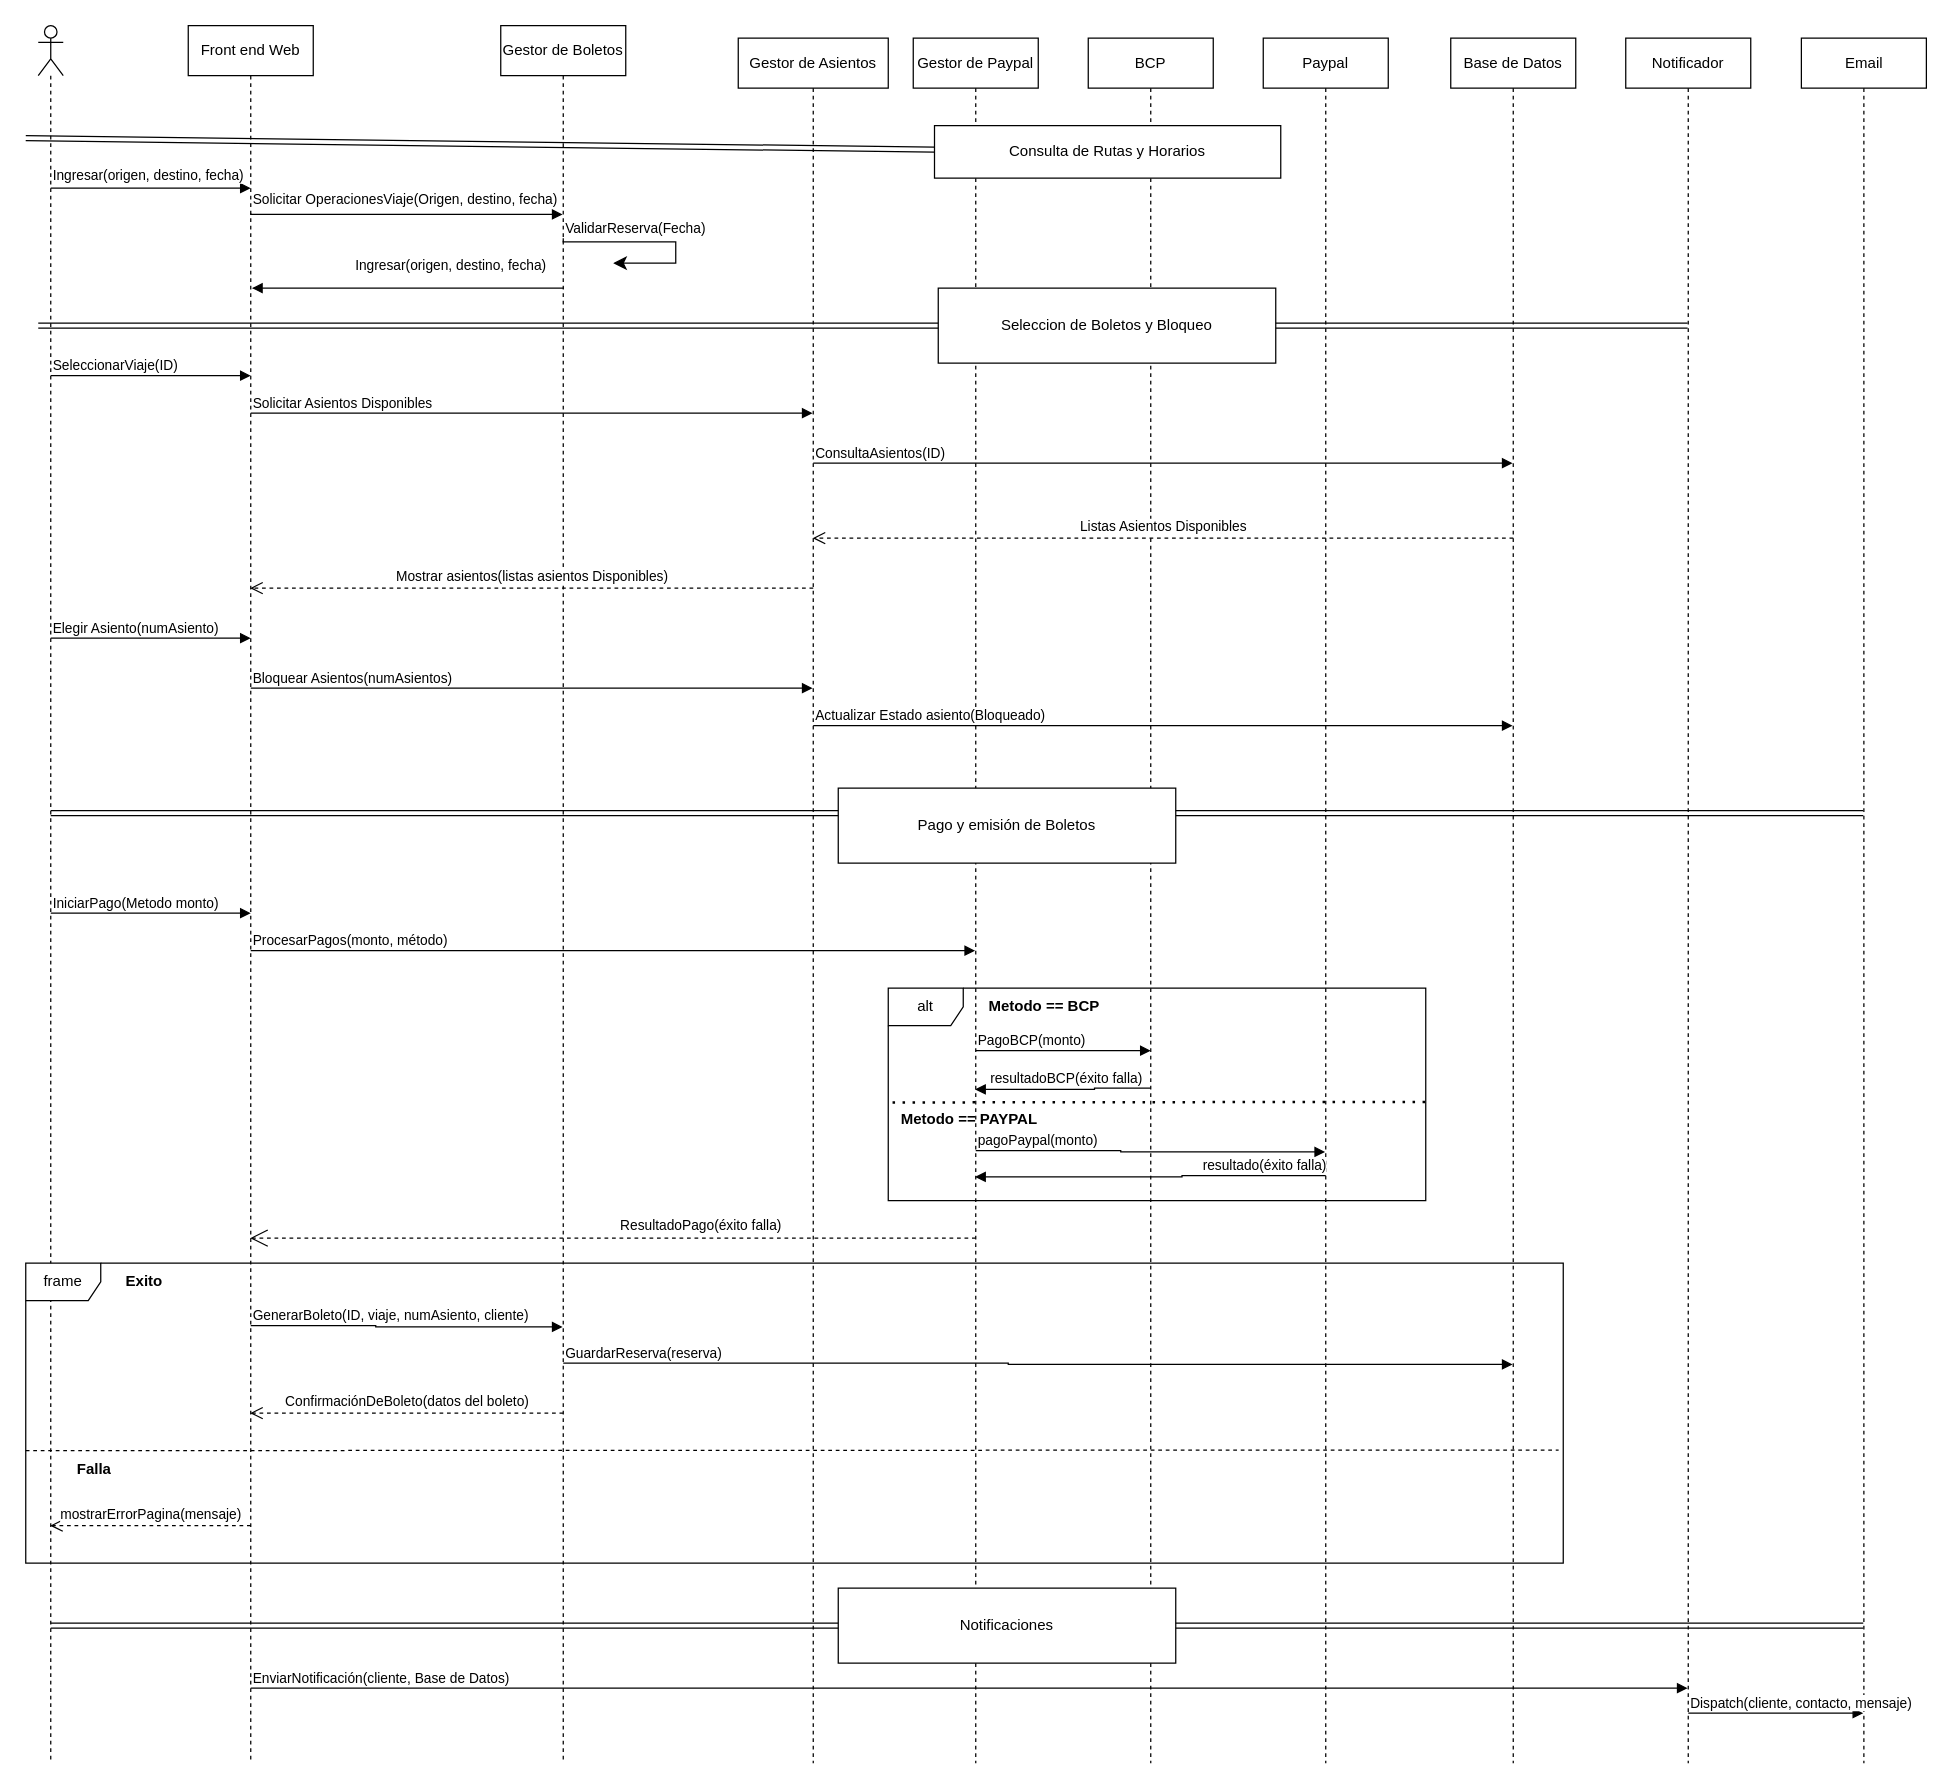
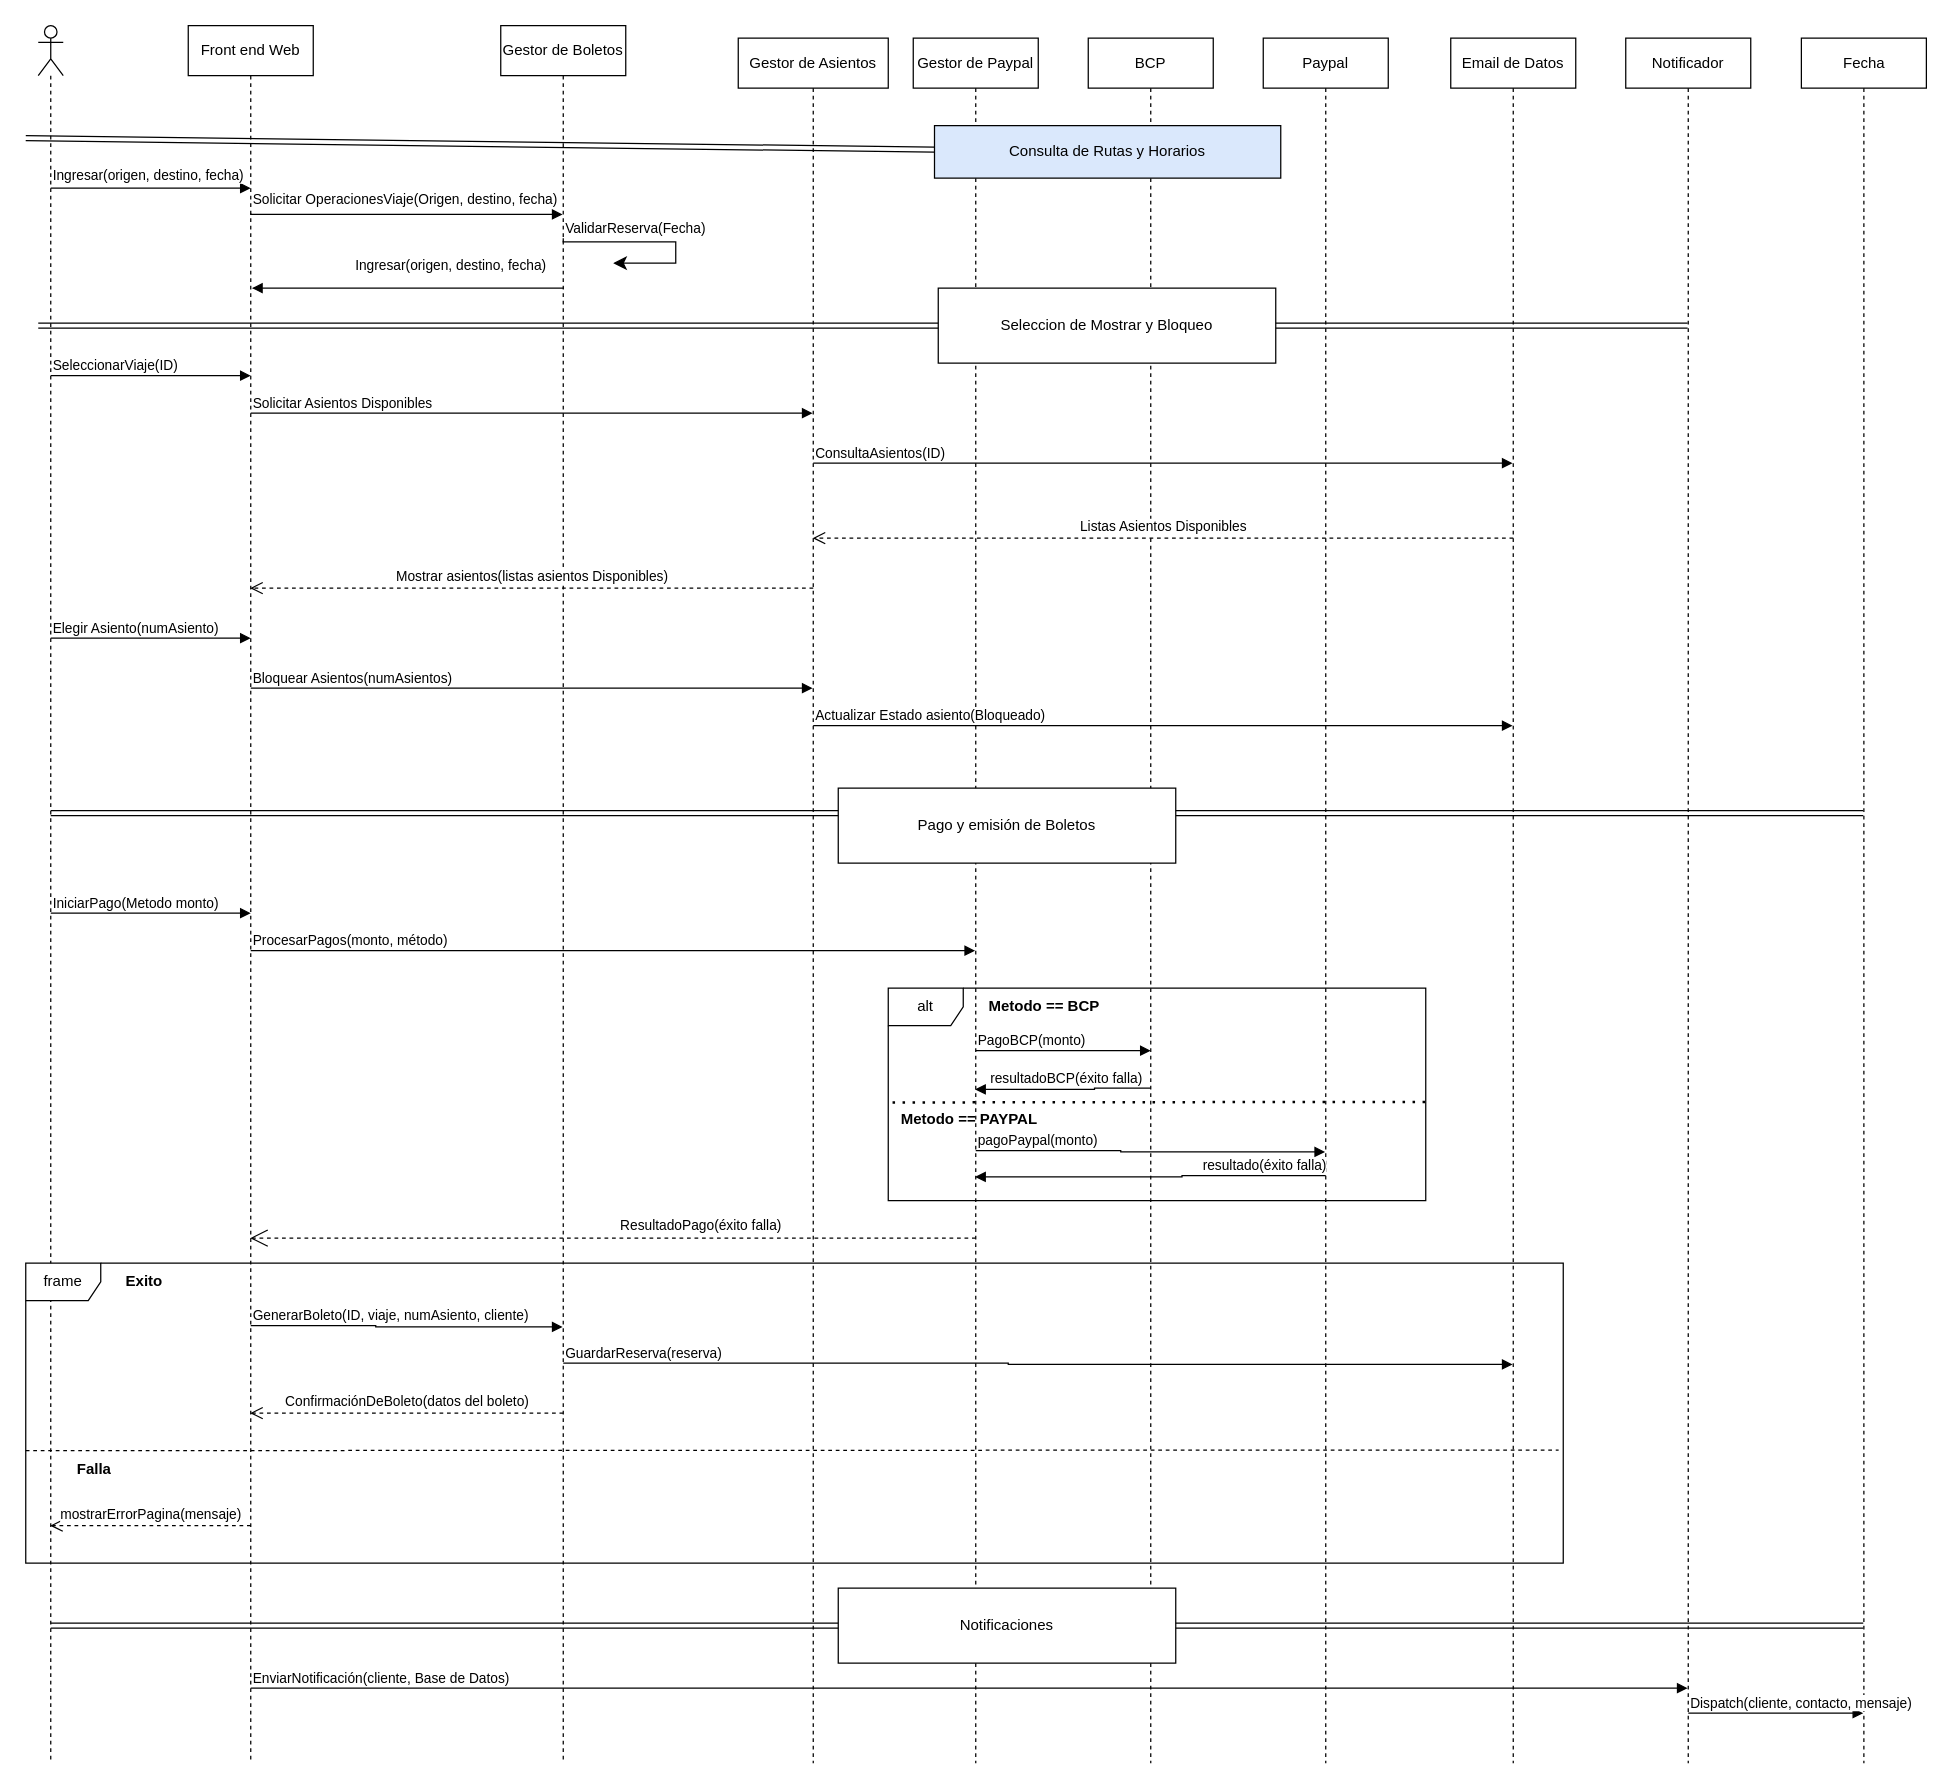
node "Base de Datos": label "Base de Datos" -> "Email de Datos"
node "Email": label "Email" -> "Fecha"
node "Consulta de Rutas y Horarios": fillcolor #ffffff -> #dae8fc
node "Seleccion de Boletos y Bloqueo": label "Seleccion de Boletos y Bloqueo" -> "Seleccion de Mostrar y Bloqueo"
